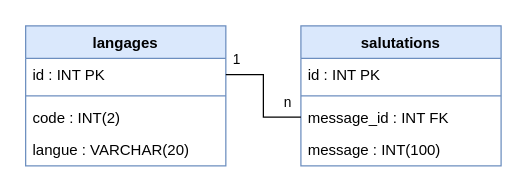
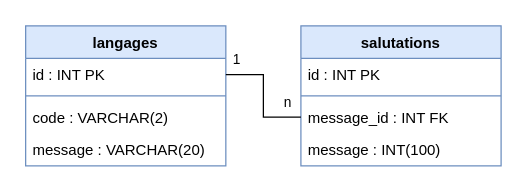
node "code : INT(2)": label "code : INT(2)" -> "code : VARCHAR(2)"
node "langue : VARCHAR(20)": label "langue : VARCHAR(20)" -> "message : VARCHAR(20)"
